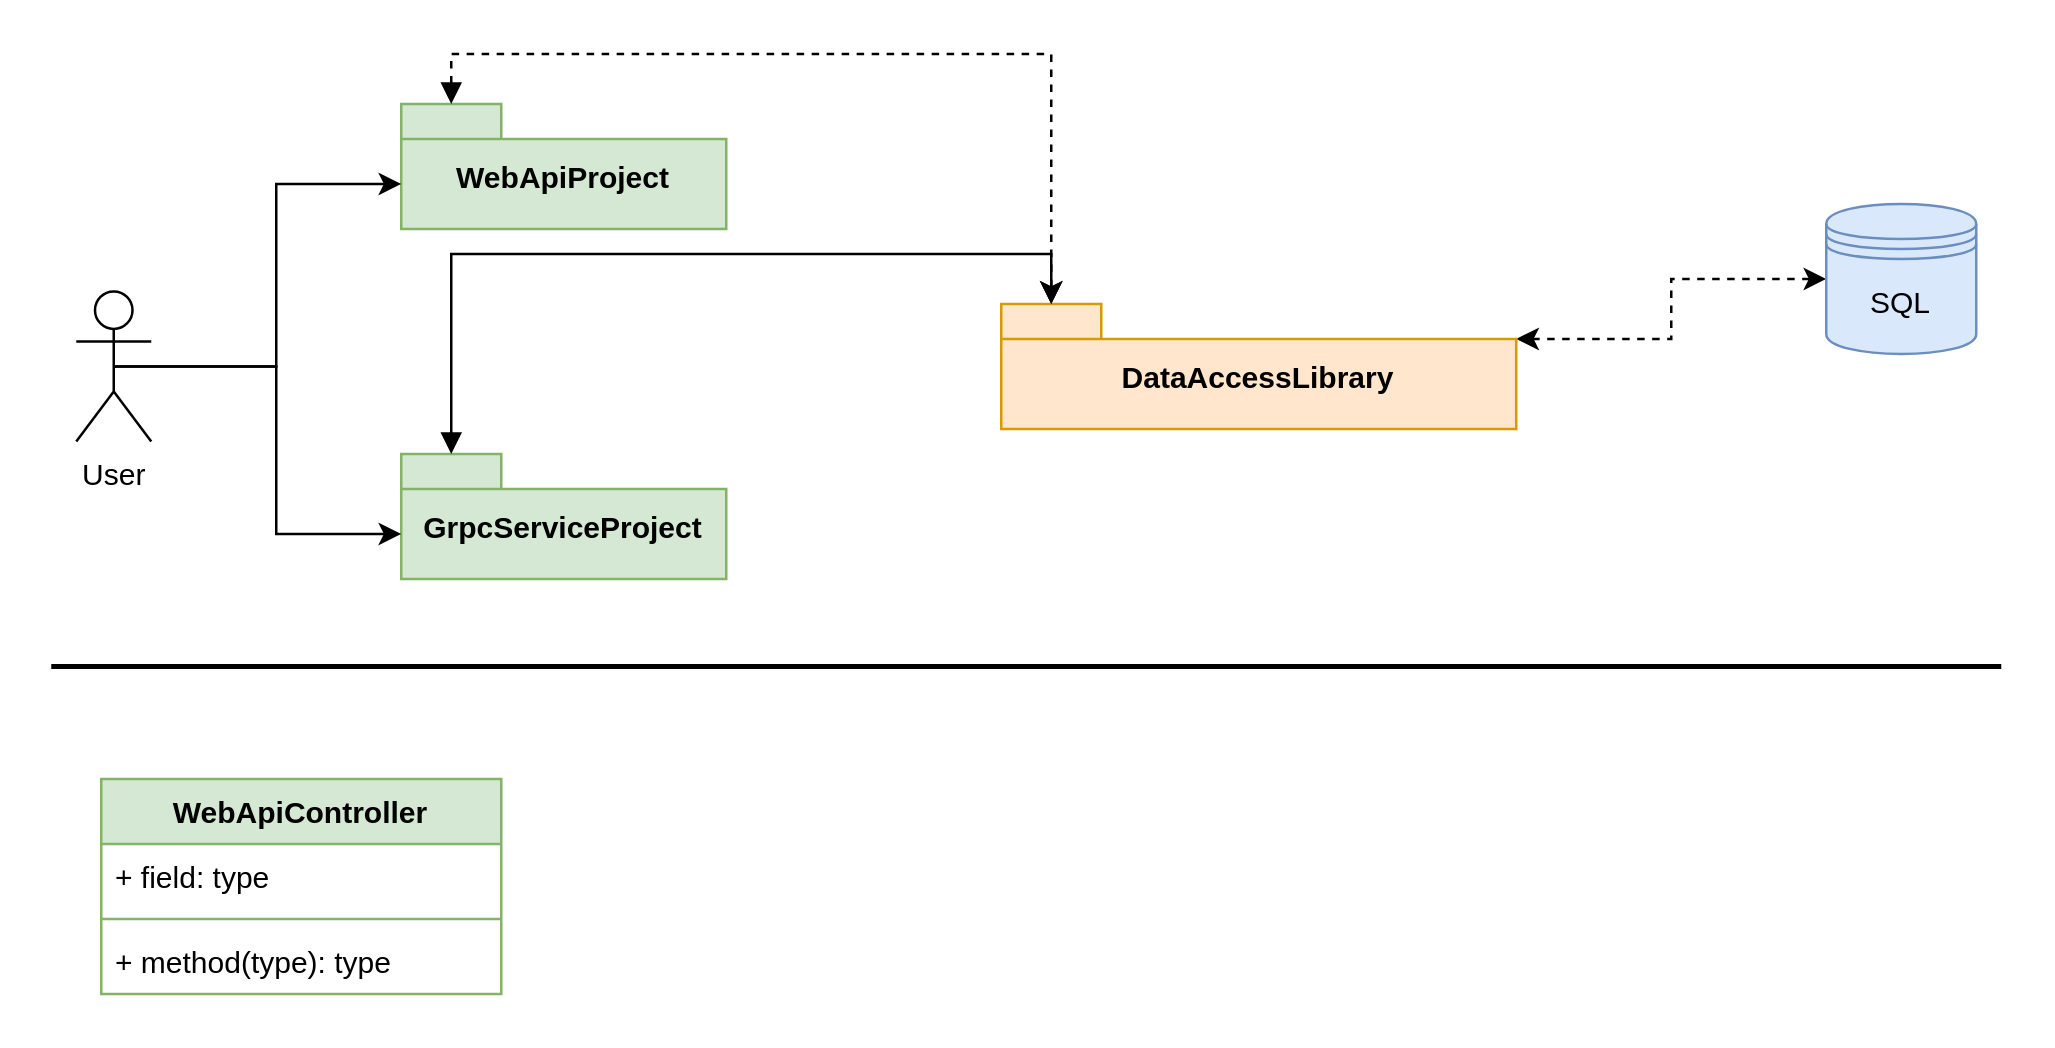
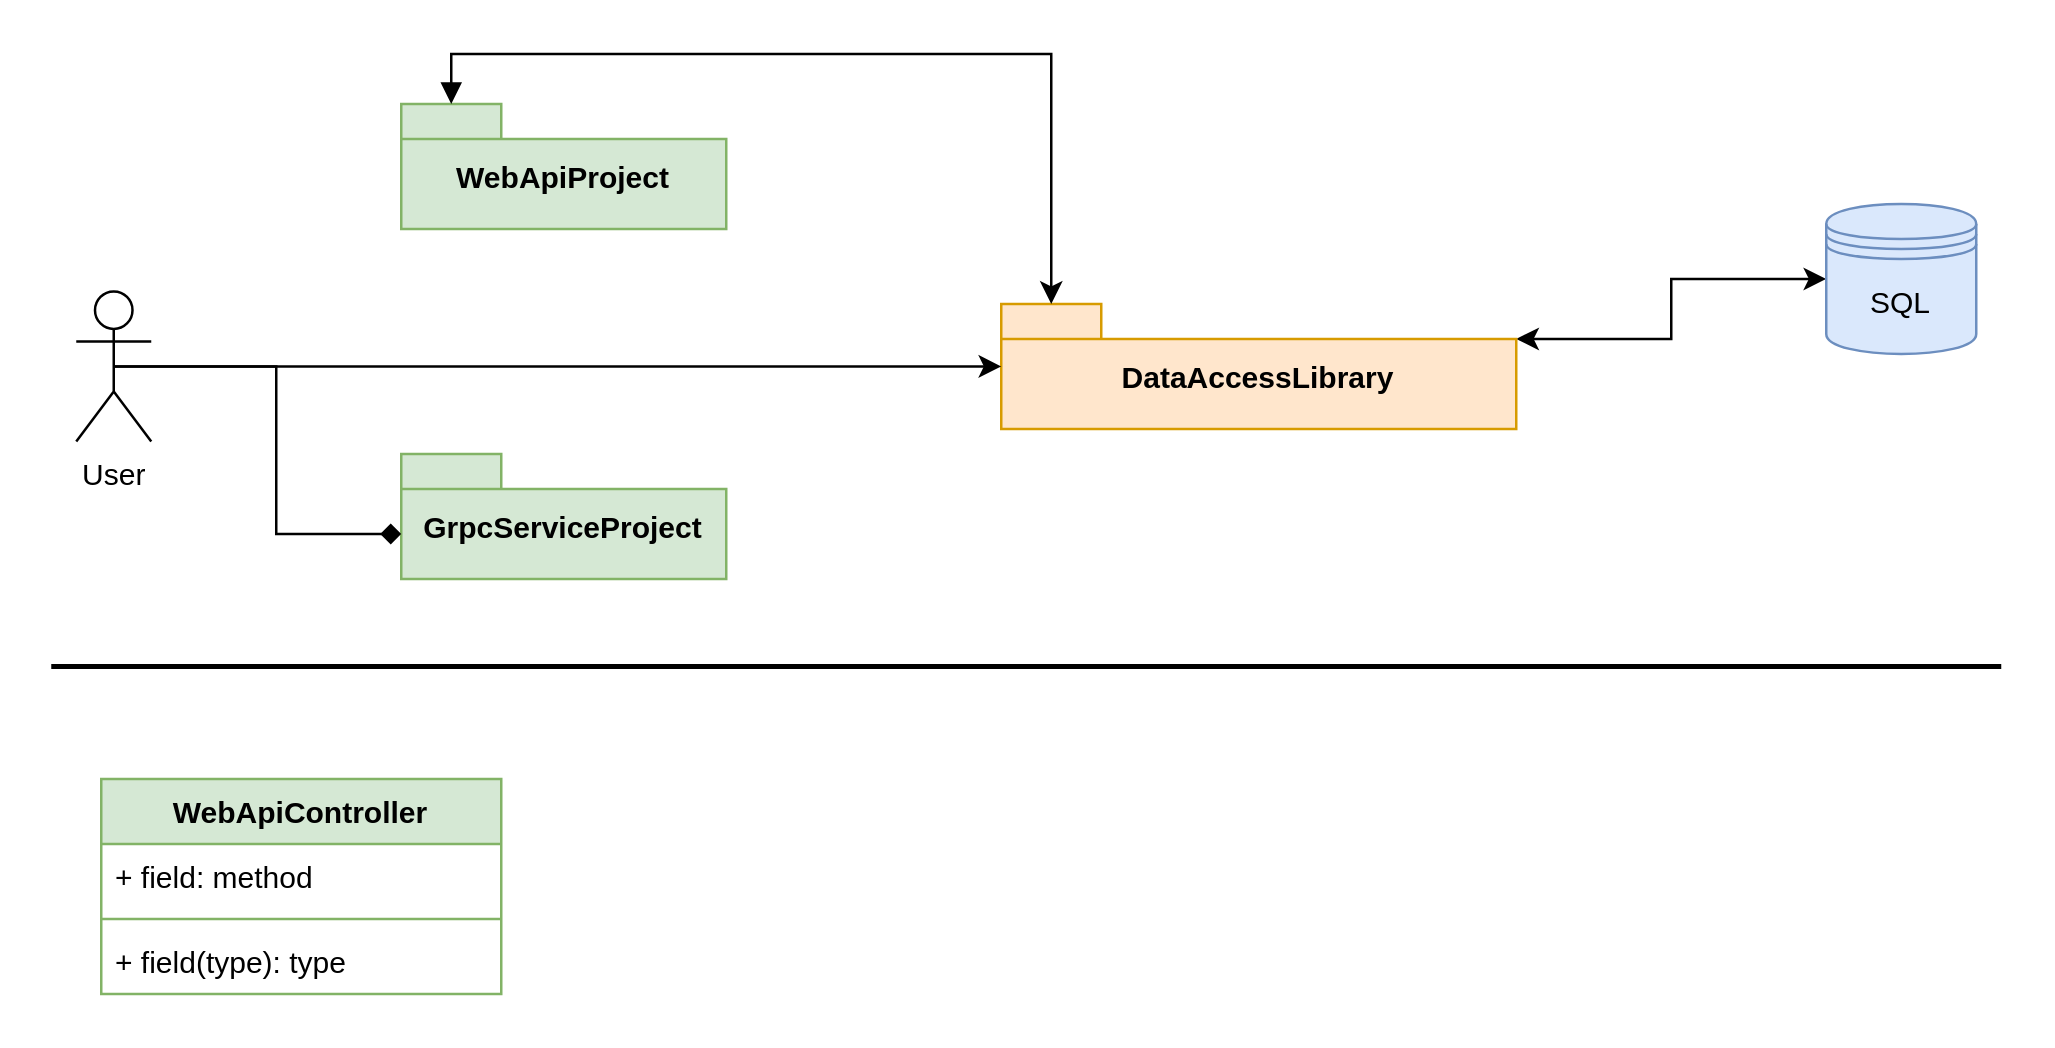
edge "WebApiProject" -- "DataAccessLibrary": style dashed -> solid
edge "User" -> "WebApiProject": now "User" -> "DataAccessLibrary"
edge "DataAccessLibrary" -- "GrpcServiceProject": removed
edge "SQL" -- "DataAccessLibrary": style dashed -> solid
edge "User" -> "GrpcServiceProject": arrowhead classic -> diamond
node "+ field: type": label "+ field: type" -> "+ field: method"
node "+ method(type): type": label "+ method(type): type" -> "+ field(type): type"
